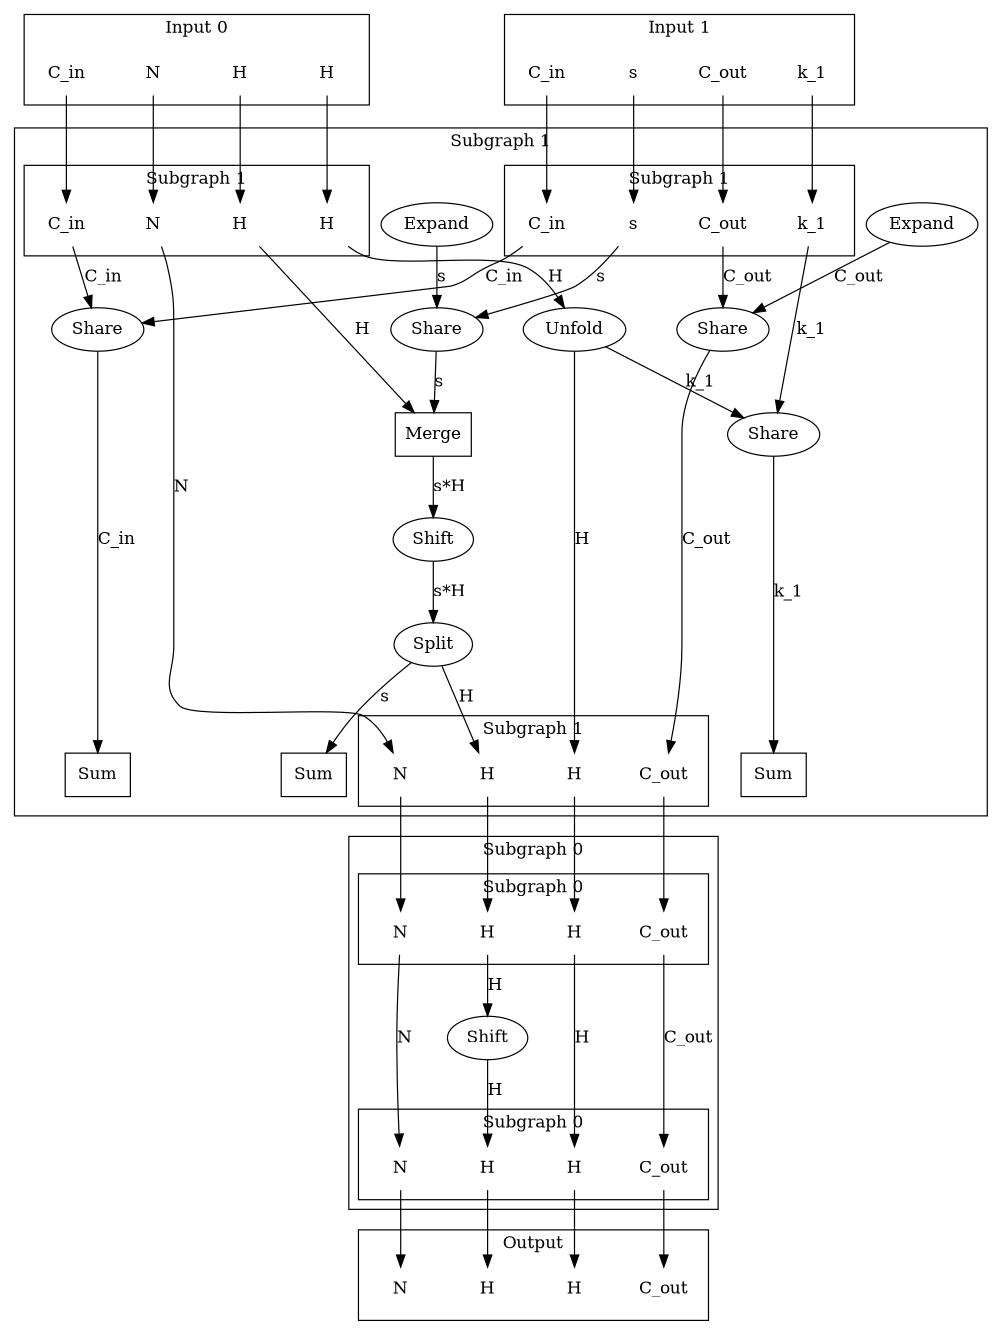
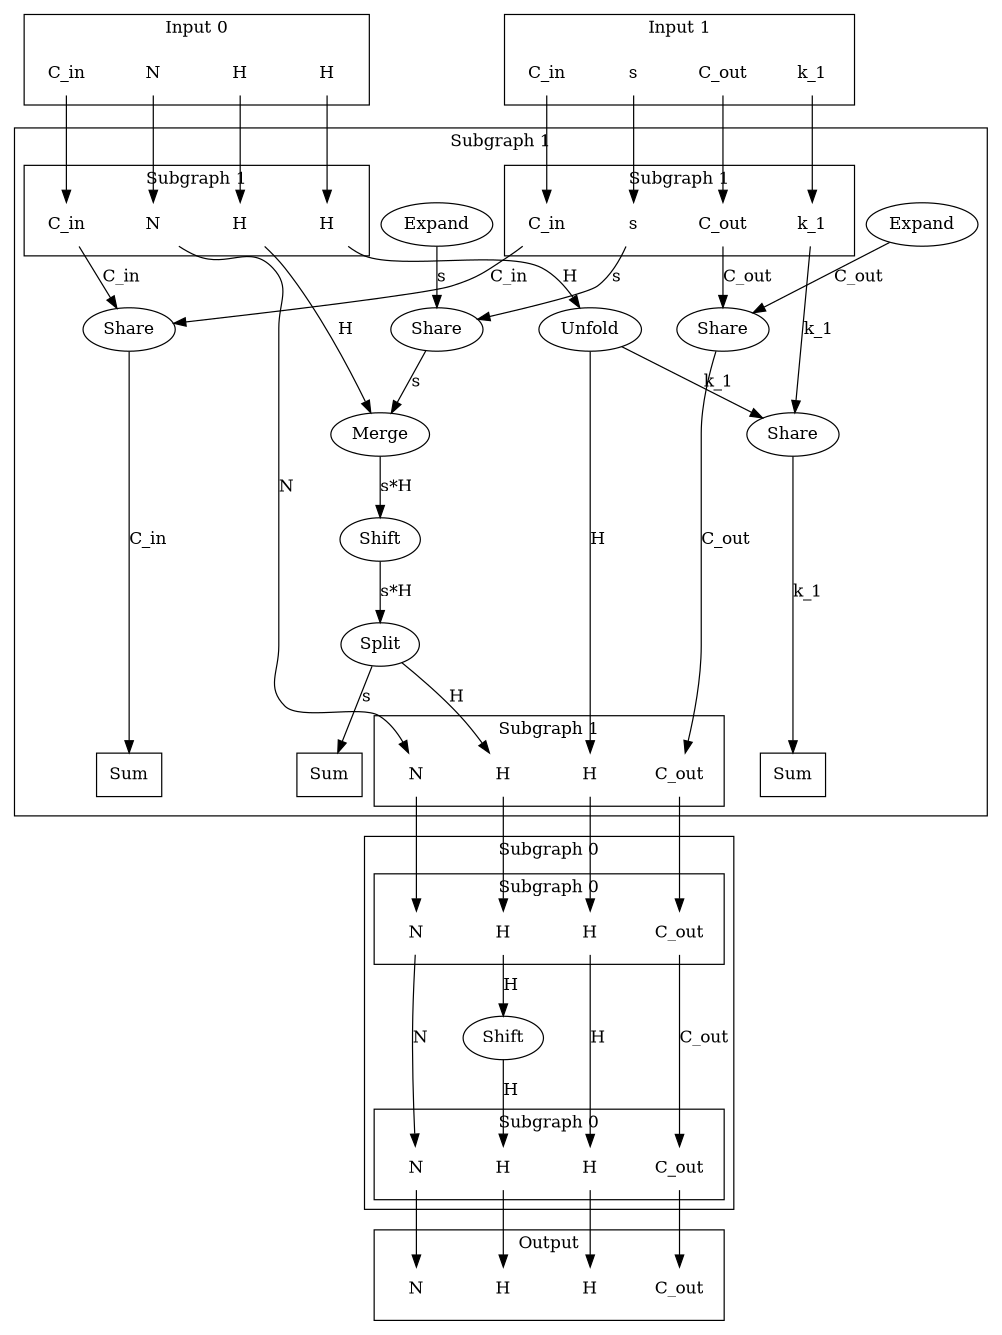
node "Merge": shape box -> ellipse
